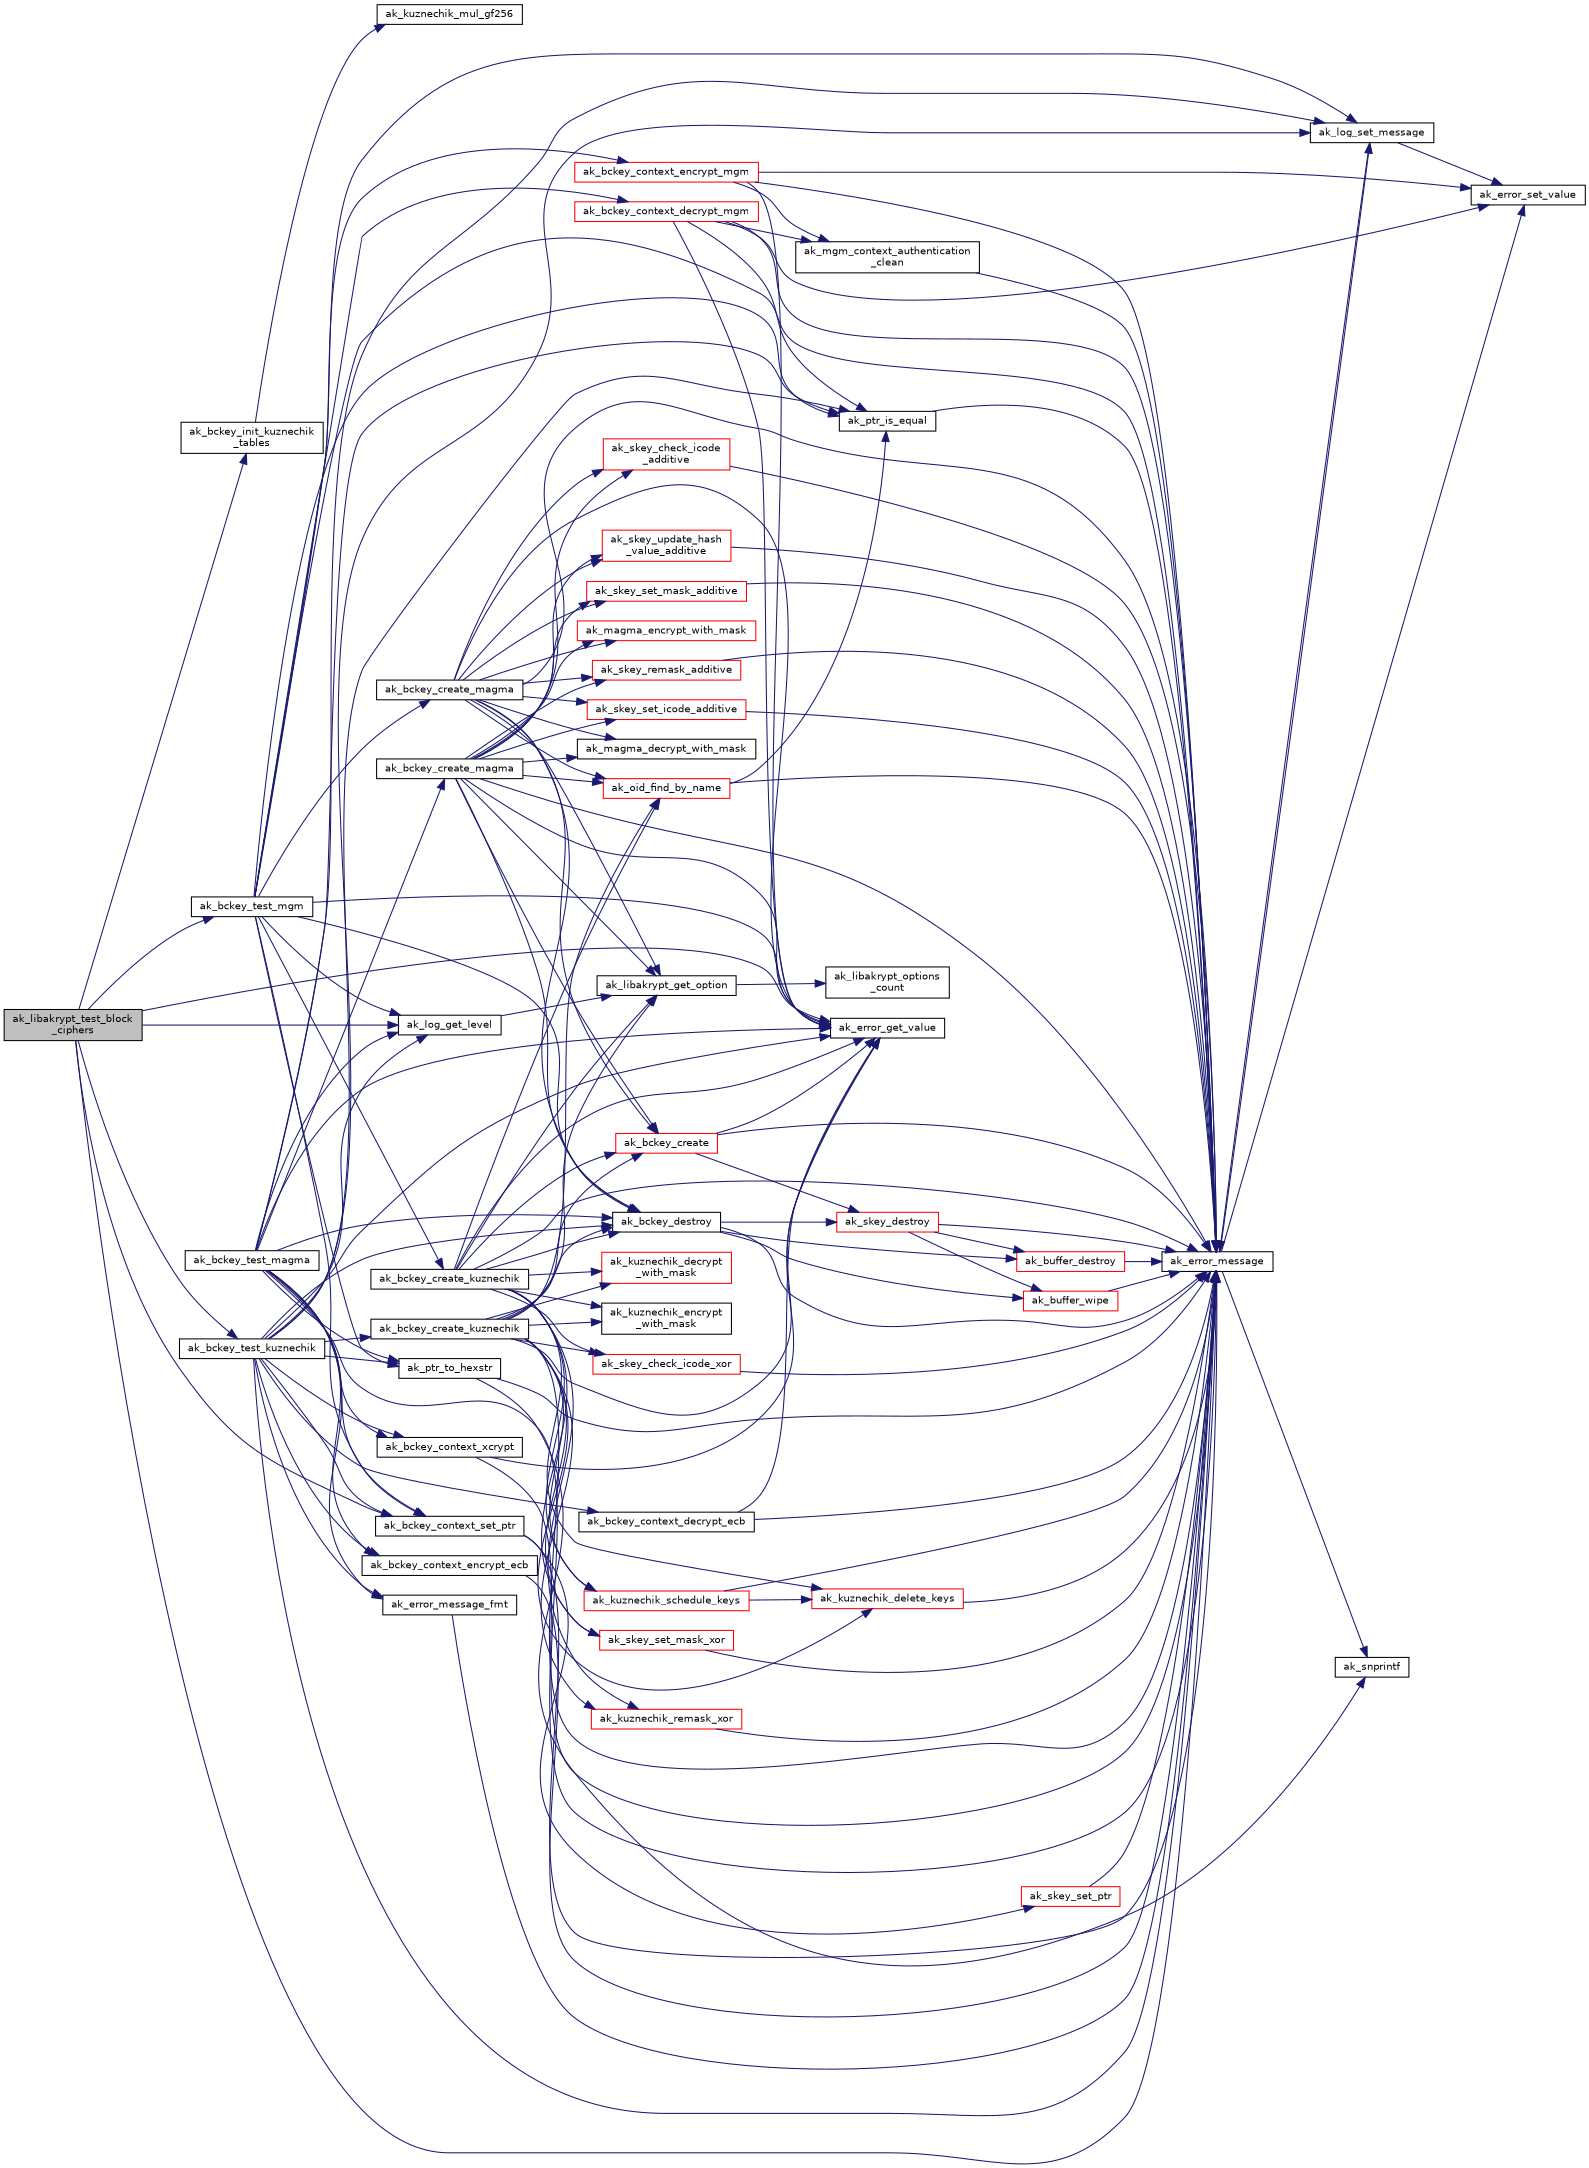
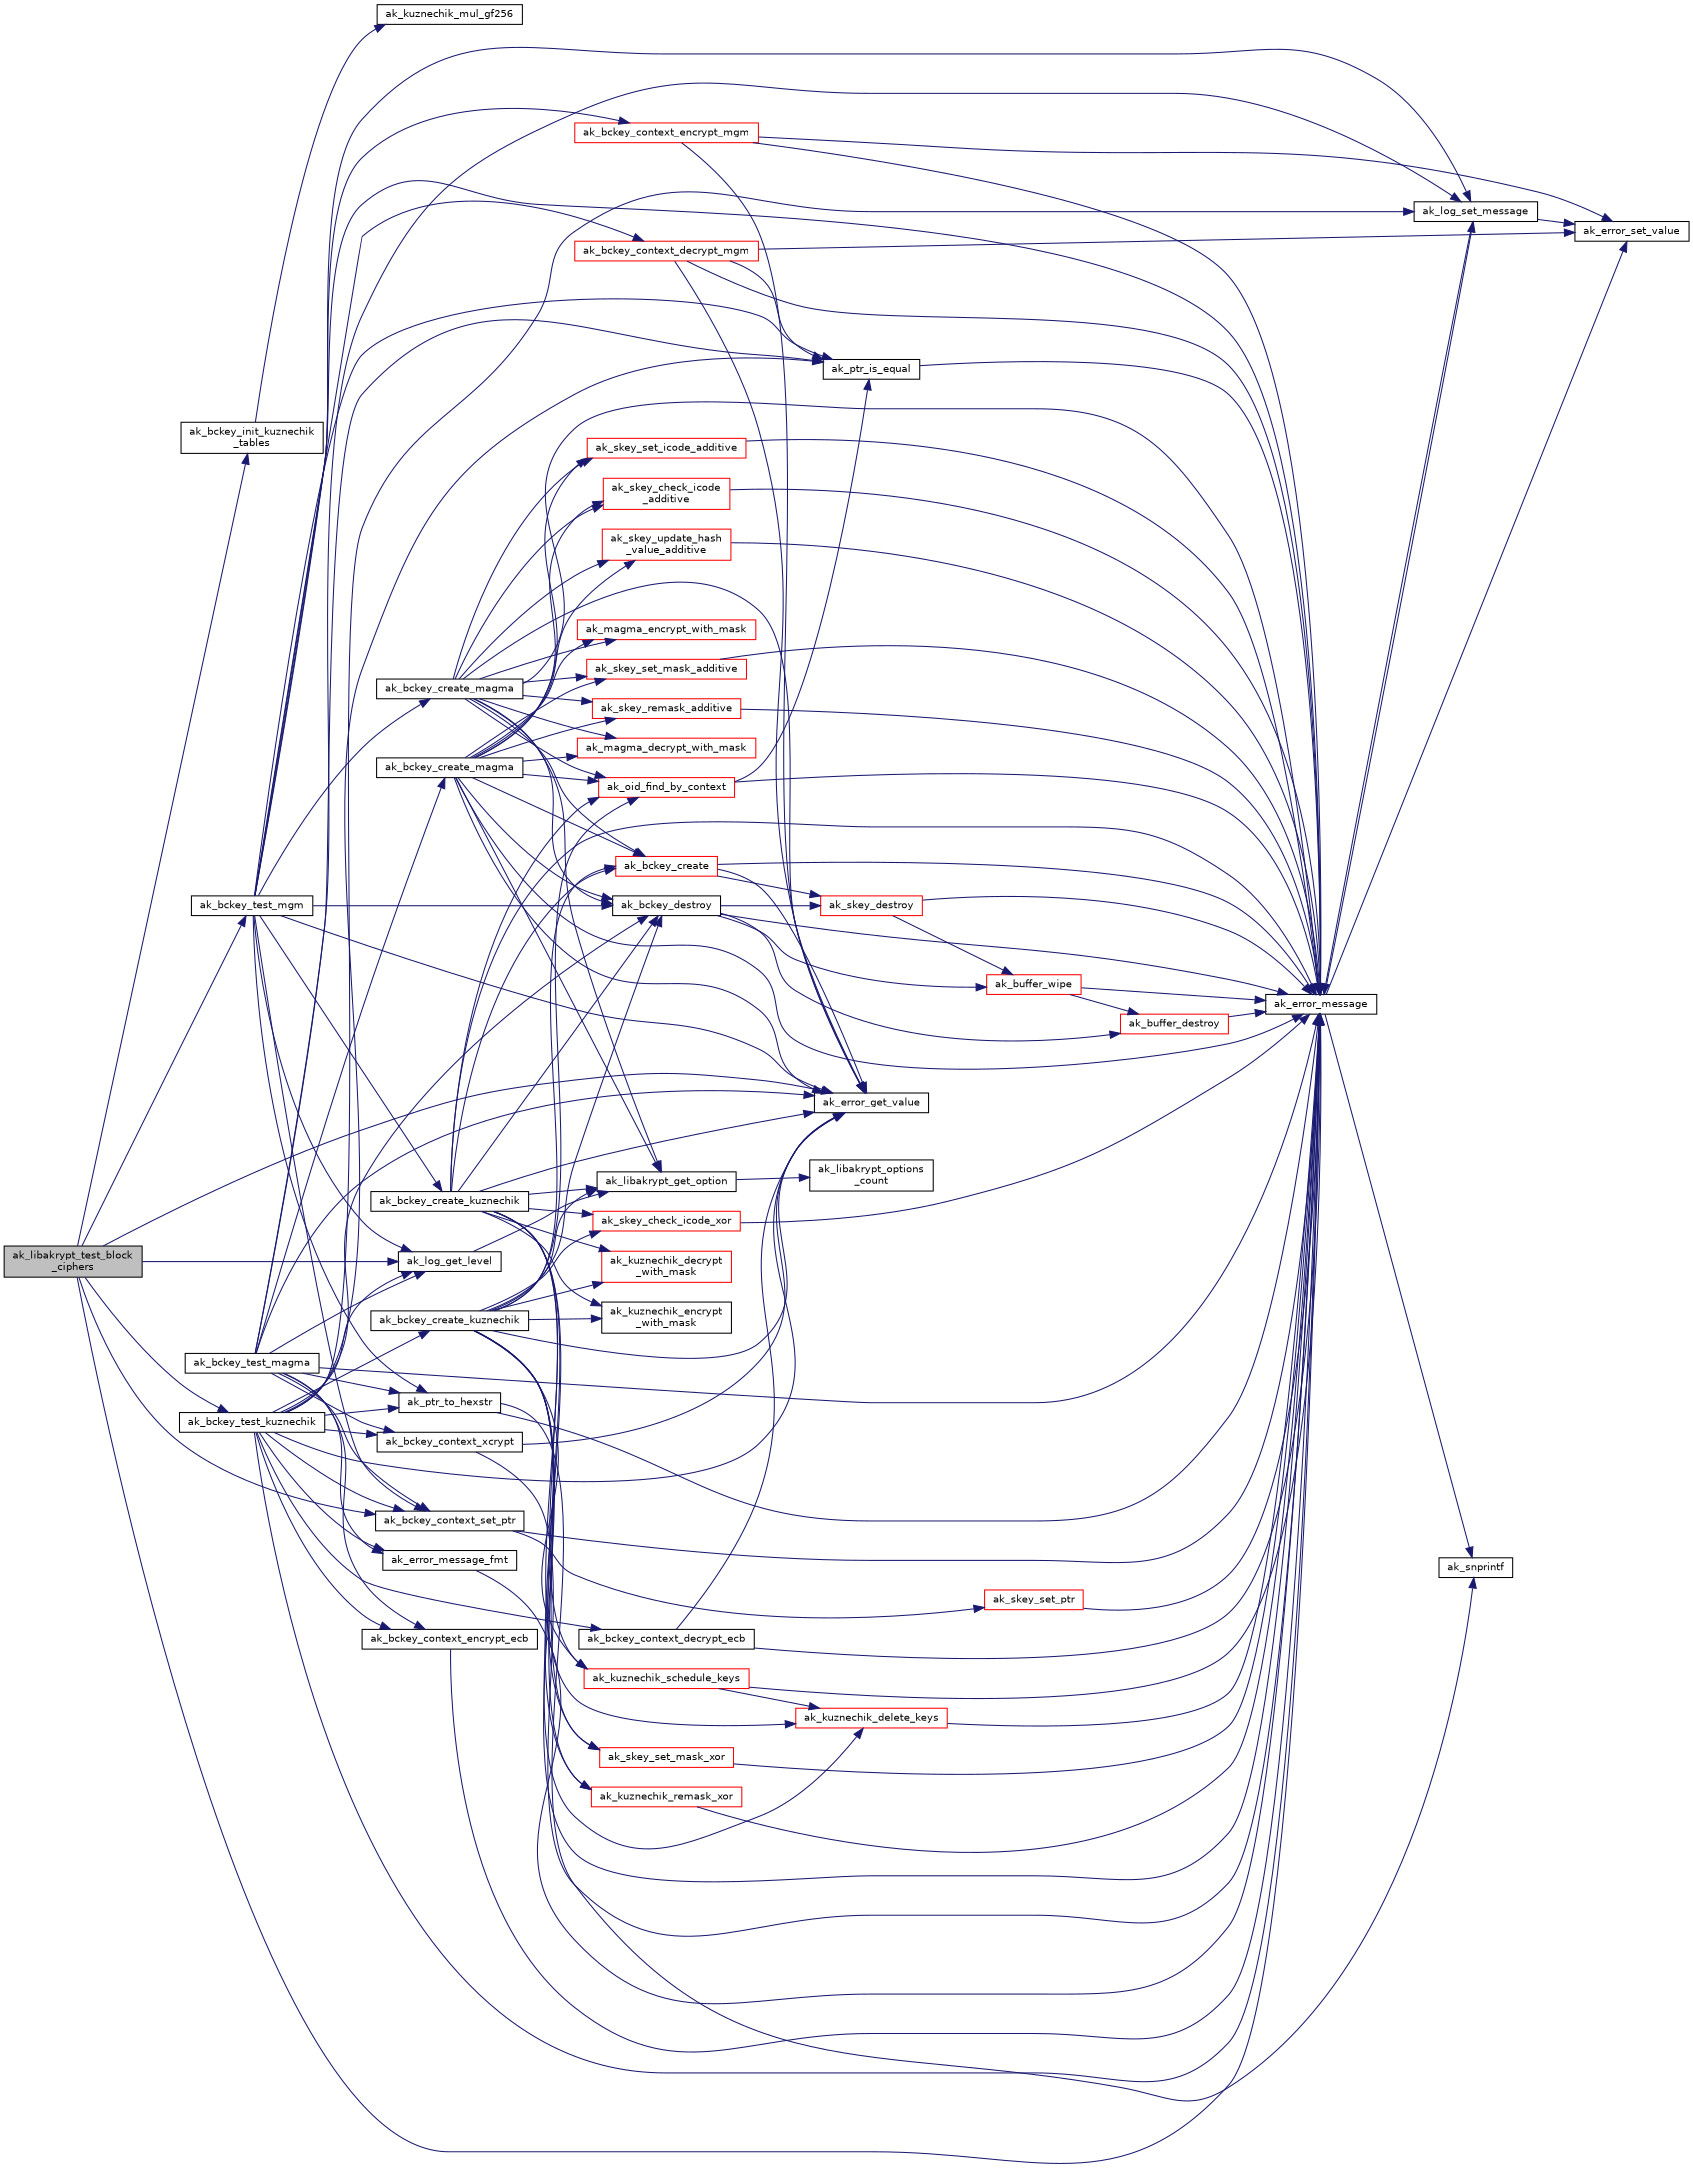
node "ak_mgm_context_authentication _clean": removed
node "ak_magma_decrypt_with_mask": color black -> red
node "ak_oid_find_by_name": label "ak_oid_find_by_name" -> "ak_oid_find_by_context"
edge "ak_bckey_test_magma" -> "ak_bckey_destroy": removed
edge "ak_skey_destroy" -> "ak_buffer_destroy": now "ak_buffer_wipe" -> "ak_buffer_destroy"
